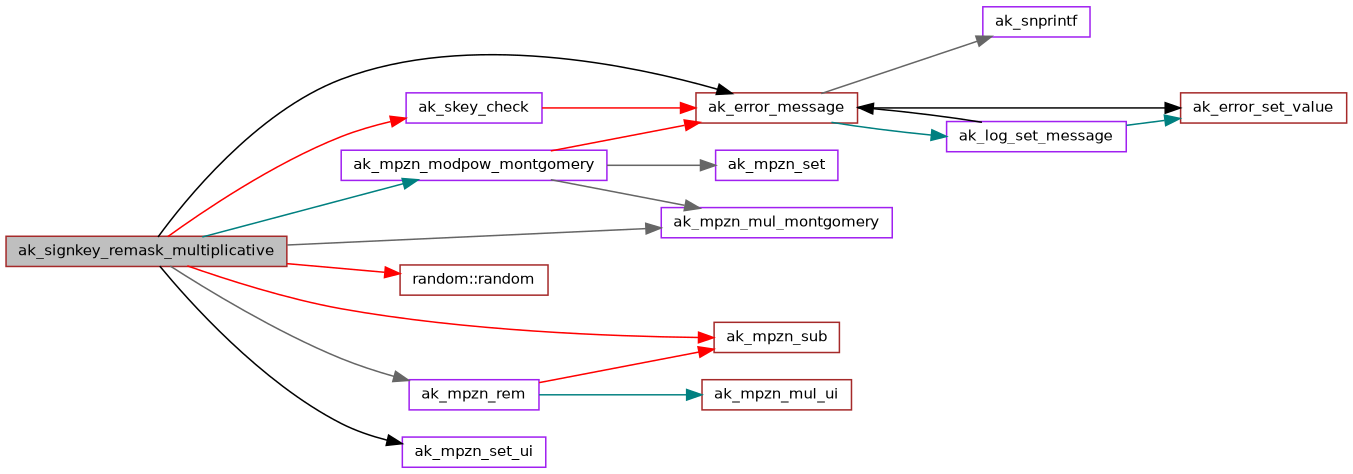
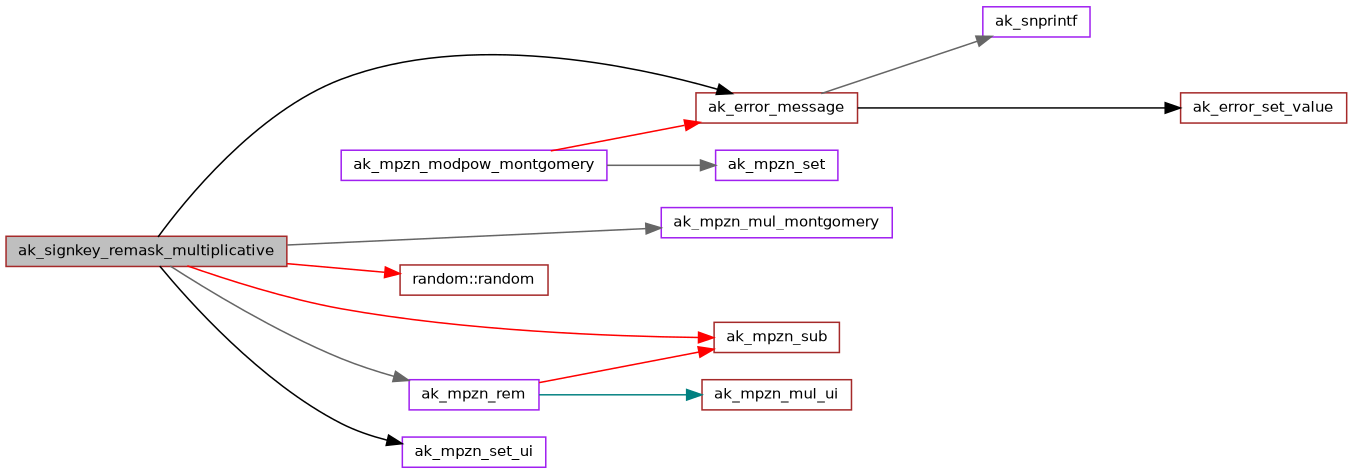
node "ak_skey_check": removed
node "ak_log_set_message": removed
edge "ak_mpzn_modpow_montgomery" -> "ak_mpzn_mul_montgomery": removed
edge "ak_signkey_remask_multiplicative" -> "ak_mpzn_modpow_montgomery": removed
